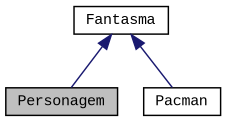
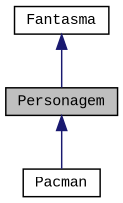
edge "Pacman" -> "Fantasma": now "Pacman" -> "Personagem"
